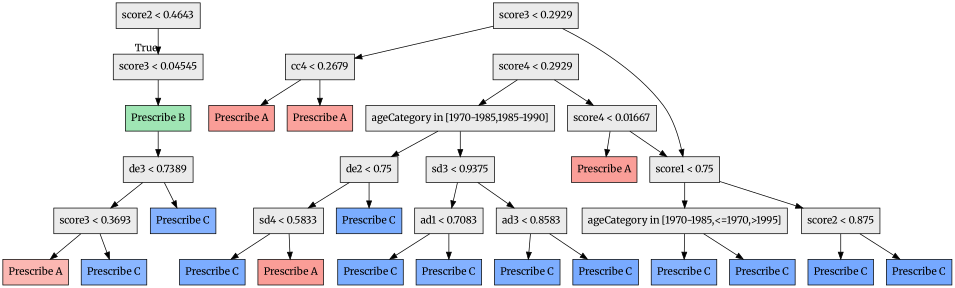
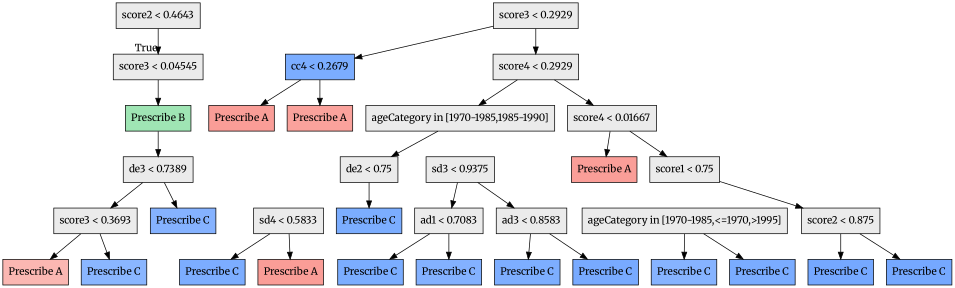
node "cc4 < 0.2679": fillcolor #ebebeb -> #619cffd4
edge "score3 < 0.2929" -> "score1 < 0.75": now "score3 < 0.2929" -> "score4 < 0.2929"
edge "ageCategory in [1970-1985,1985-1990]" -> "sd3 < 0.9375": removed
edge "score1 < 0.75" -> "ageCategory in [1970-1985,<=1970,>1995]": removed
edge "de2 < 0.75" -> "sd4 < 0.5833": removed
